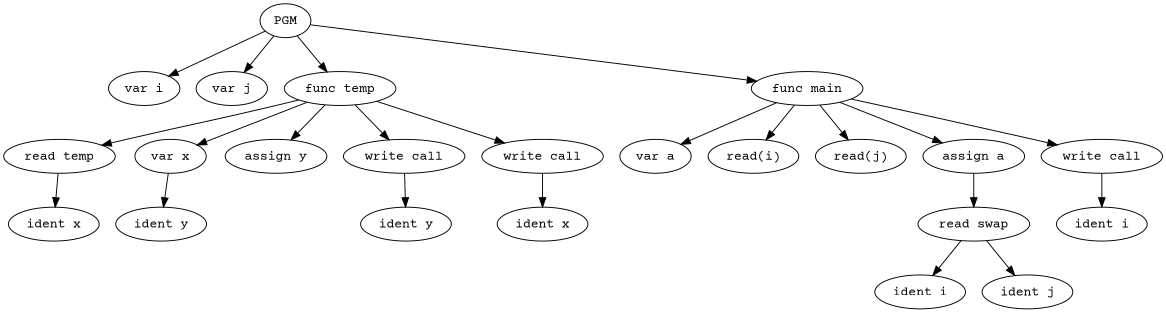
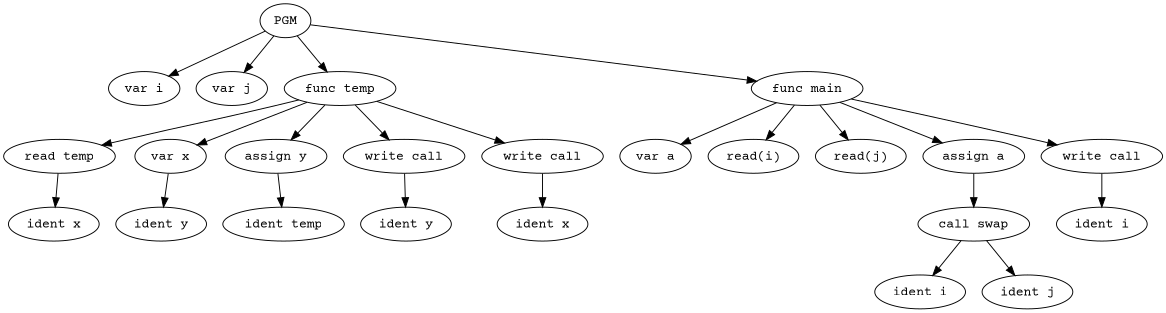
node "ident temp": added
node "read swap": label "read swap" -> "call swap"
